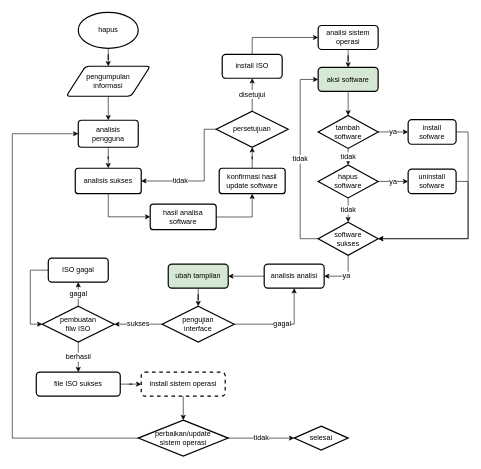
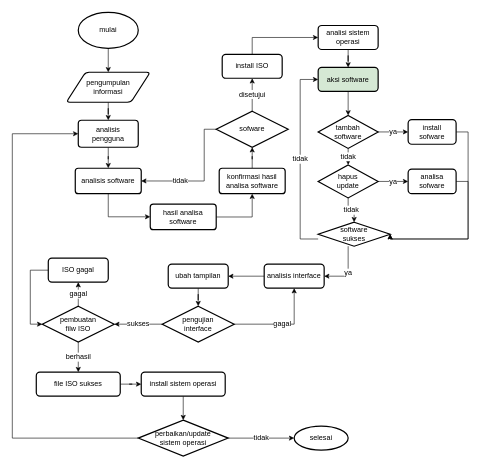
node "hapus": label "hapus" -> "mulai"
node "pengumpulan informasi": moved (108, 81) -> (108, 87)
node "persetujuan": label "persetujuan" -> "sofware"
node "analisis sukses": label "analisis sukses" -> "analisis software"
node "konfirmasi hasil update software": label "konfirmasi hasil update software" -> "konfirmasi hasil analisa software"
node "hapus software": label "hapus software" -> "hapus update"
node "uninstall sofware": label "uninstall sofware" -> "analisa sofware"
node "software sukses": size 60x33 -> 72x24
node "ubah tampilan": fillcolor #d5e8d4 -> #ffffff
node "analisis analisi": label "analisis analisi" -> "analisis interface"
node "install sistem operasi": style dashed -> solid
node "selesai": shape diamond -> ellipse
